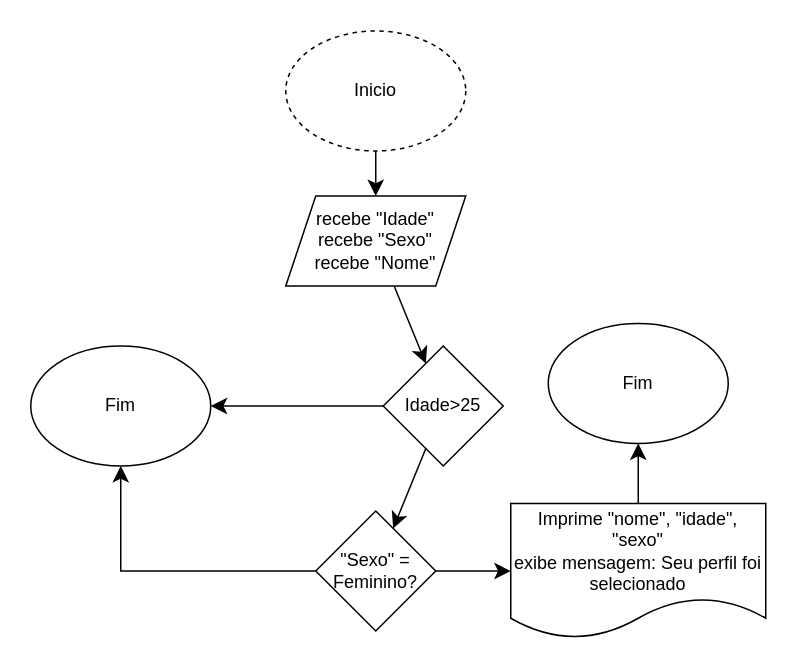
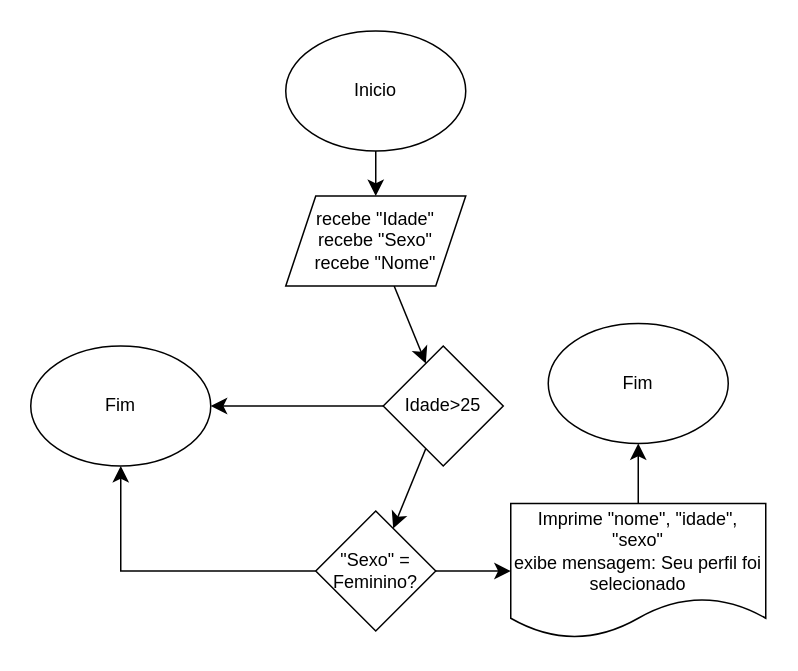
node "Inicio": style dashed -> solid
